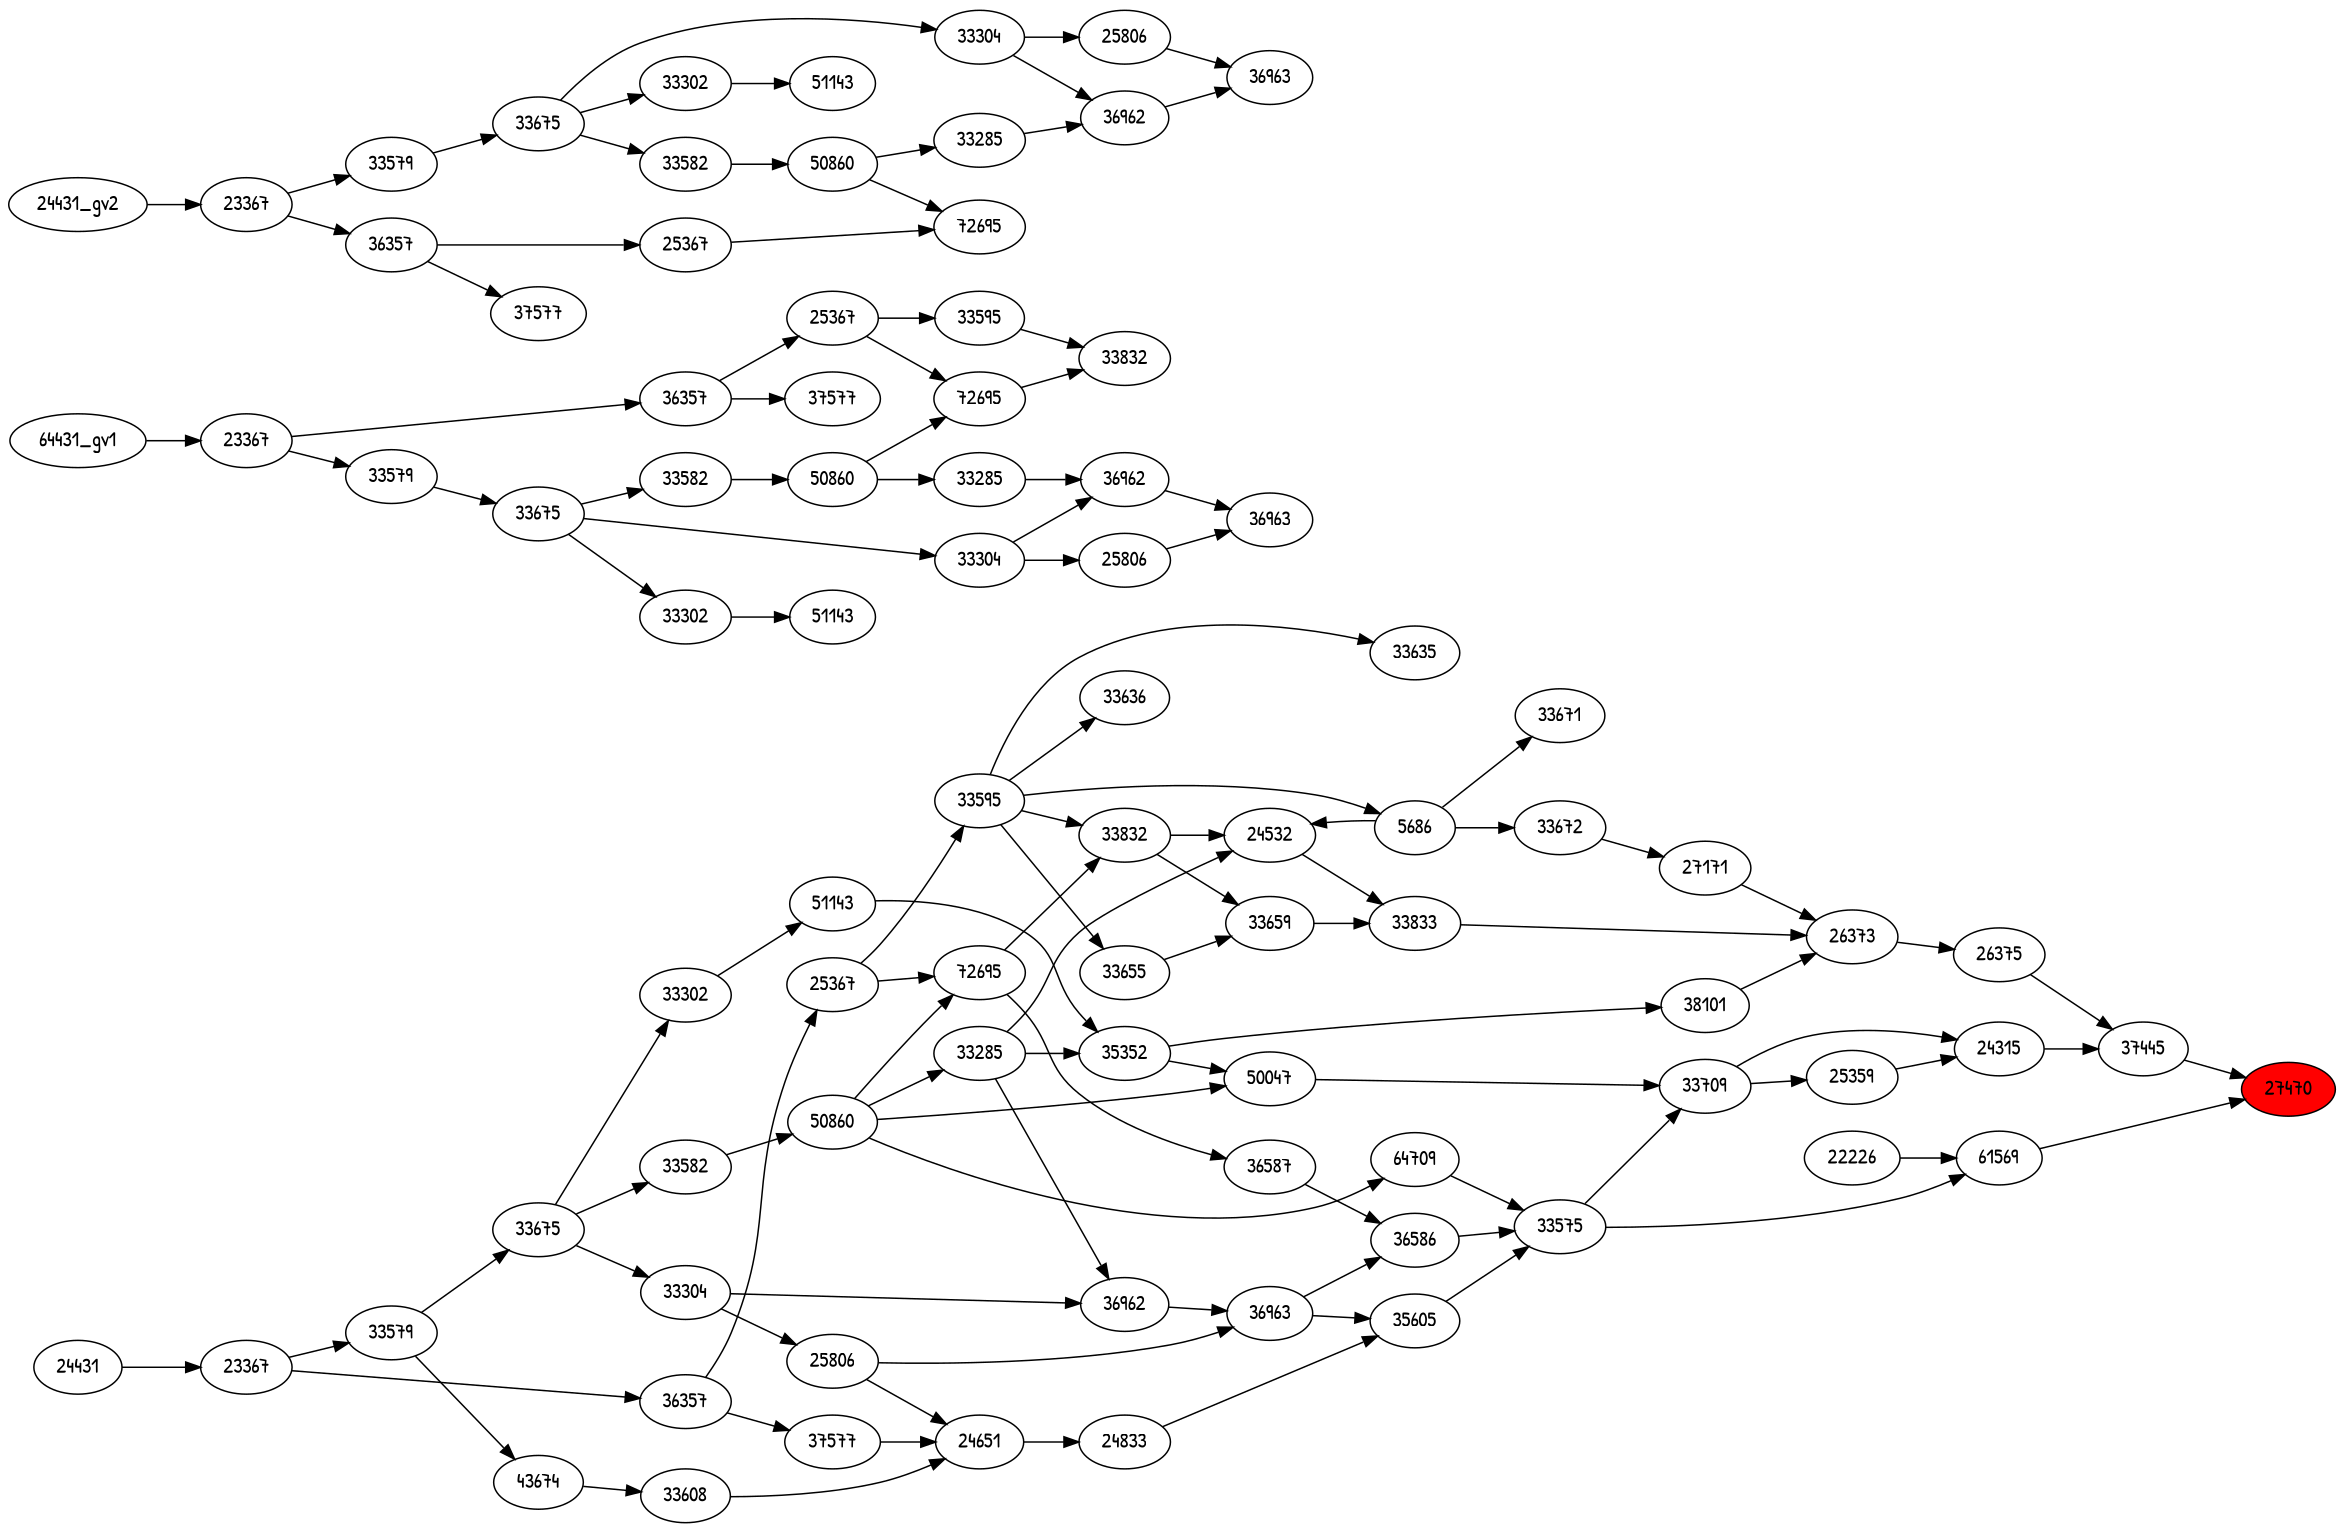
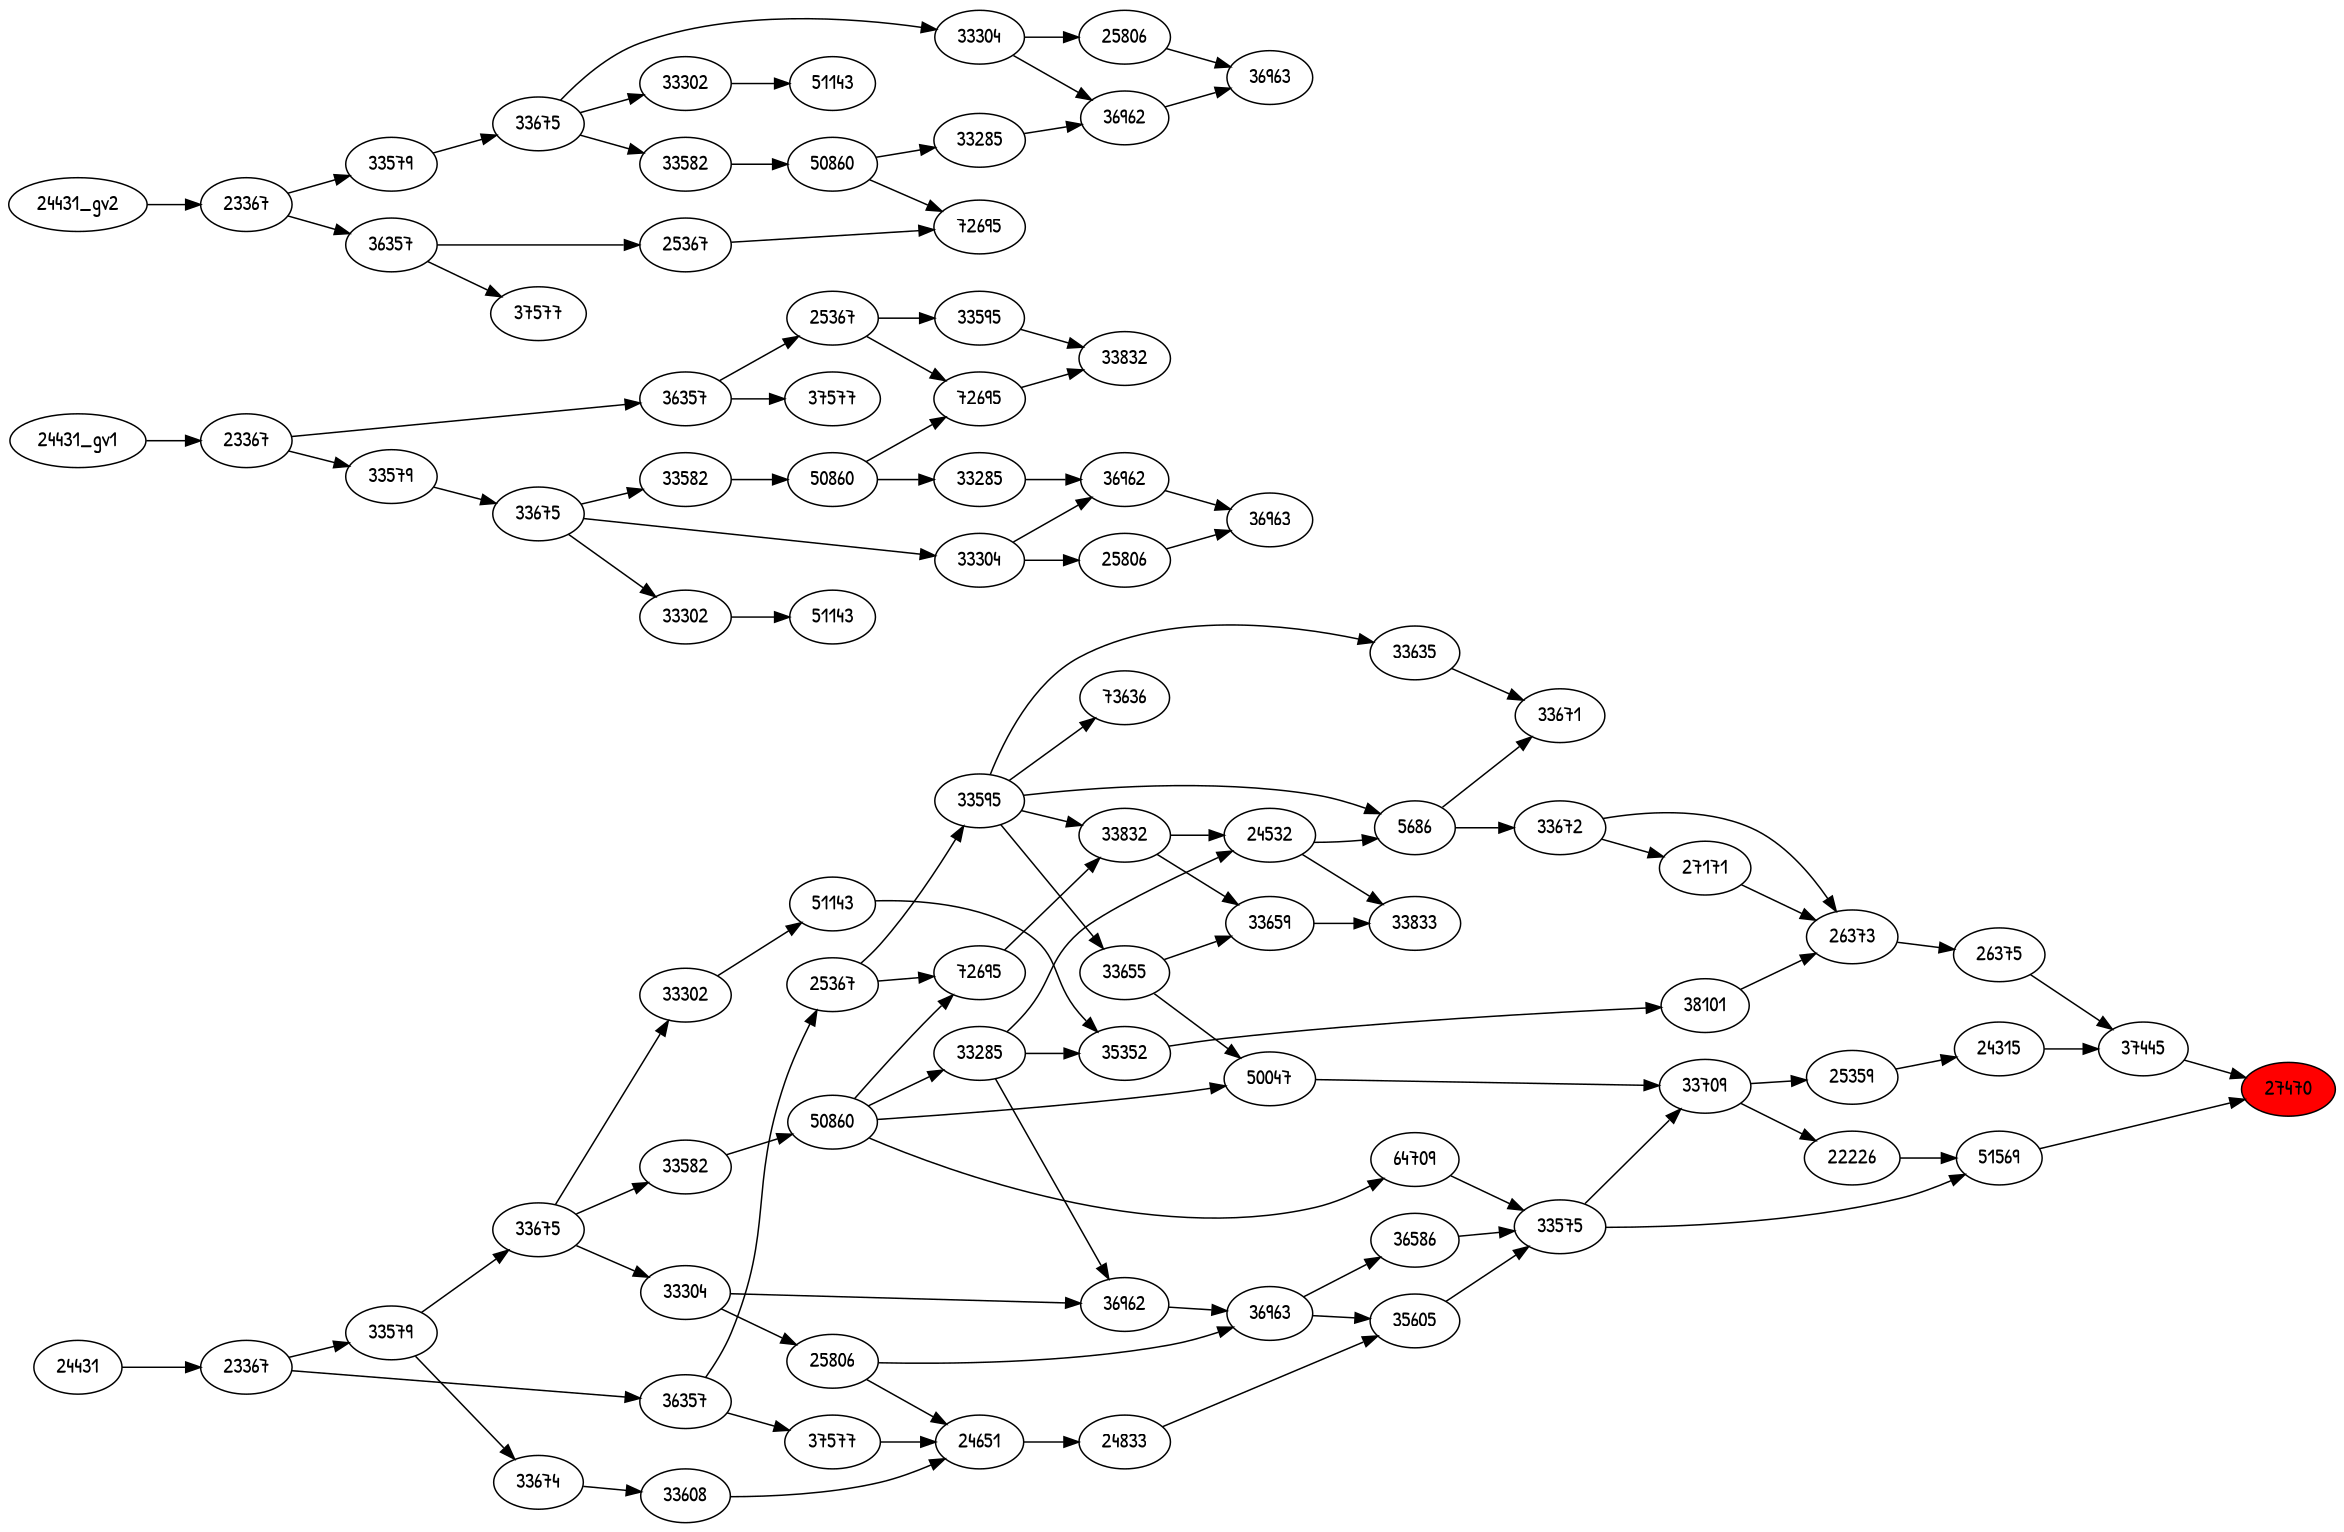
node "64431_gv1": label "64431_gv1" -> "24431_gv1"
edge "33635" -> "33671": added
node "33636": label "33636" -> "73636"
edge "5686" -> "24532": reversed
edge "33833" -> "26373": now "33672" -> "26373"
edge "33709" -> "24315": now "33709" -> "22226"
edge "35352" -> "50047": now "33655" -> "50047"
node "61569": label "61569" -> "51569"
node "36587": removed
node "43674": label "43674" -> "33674"
